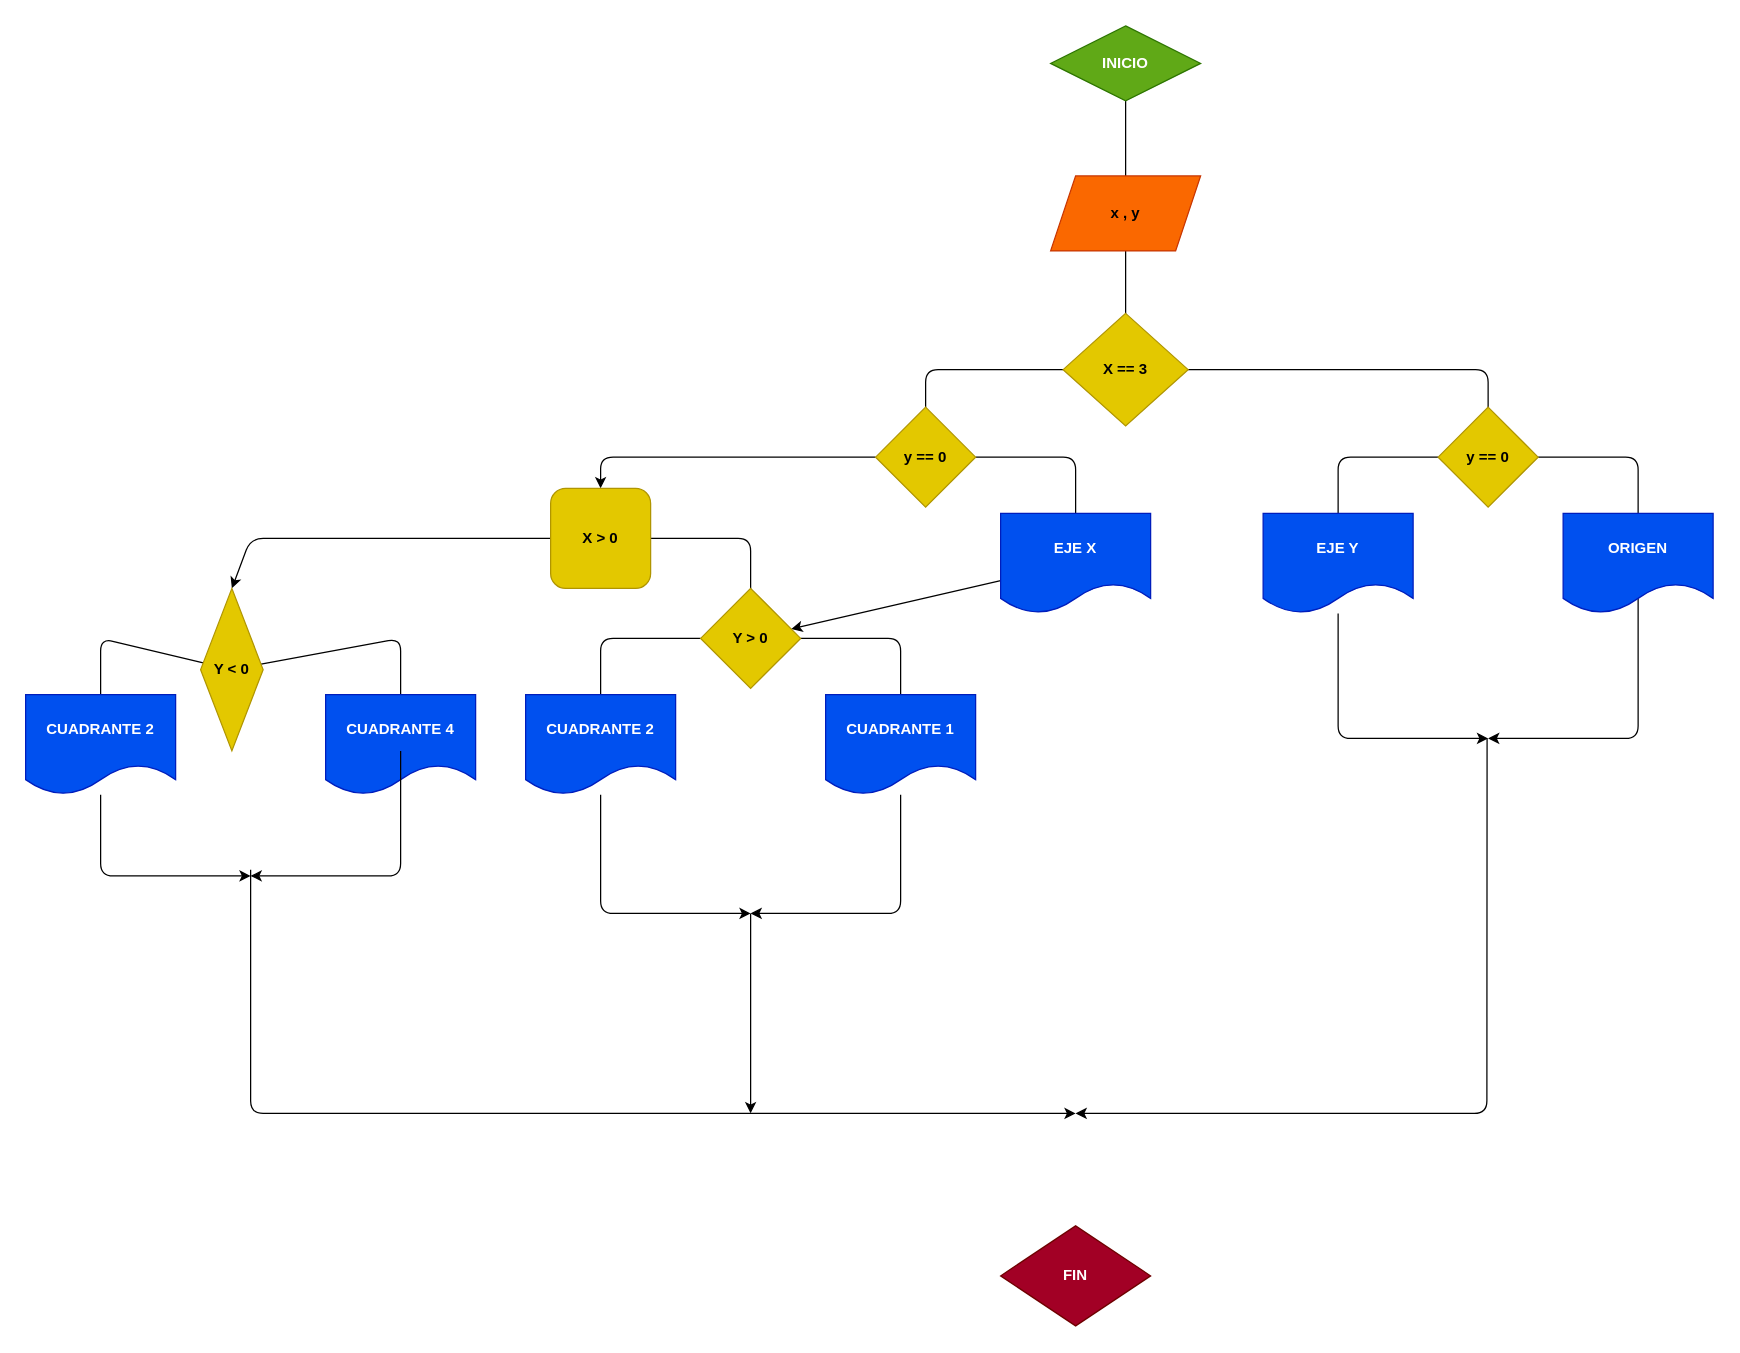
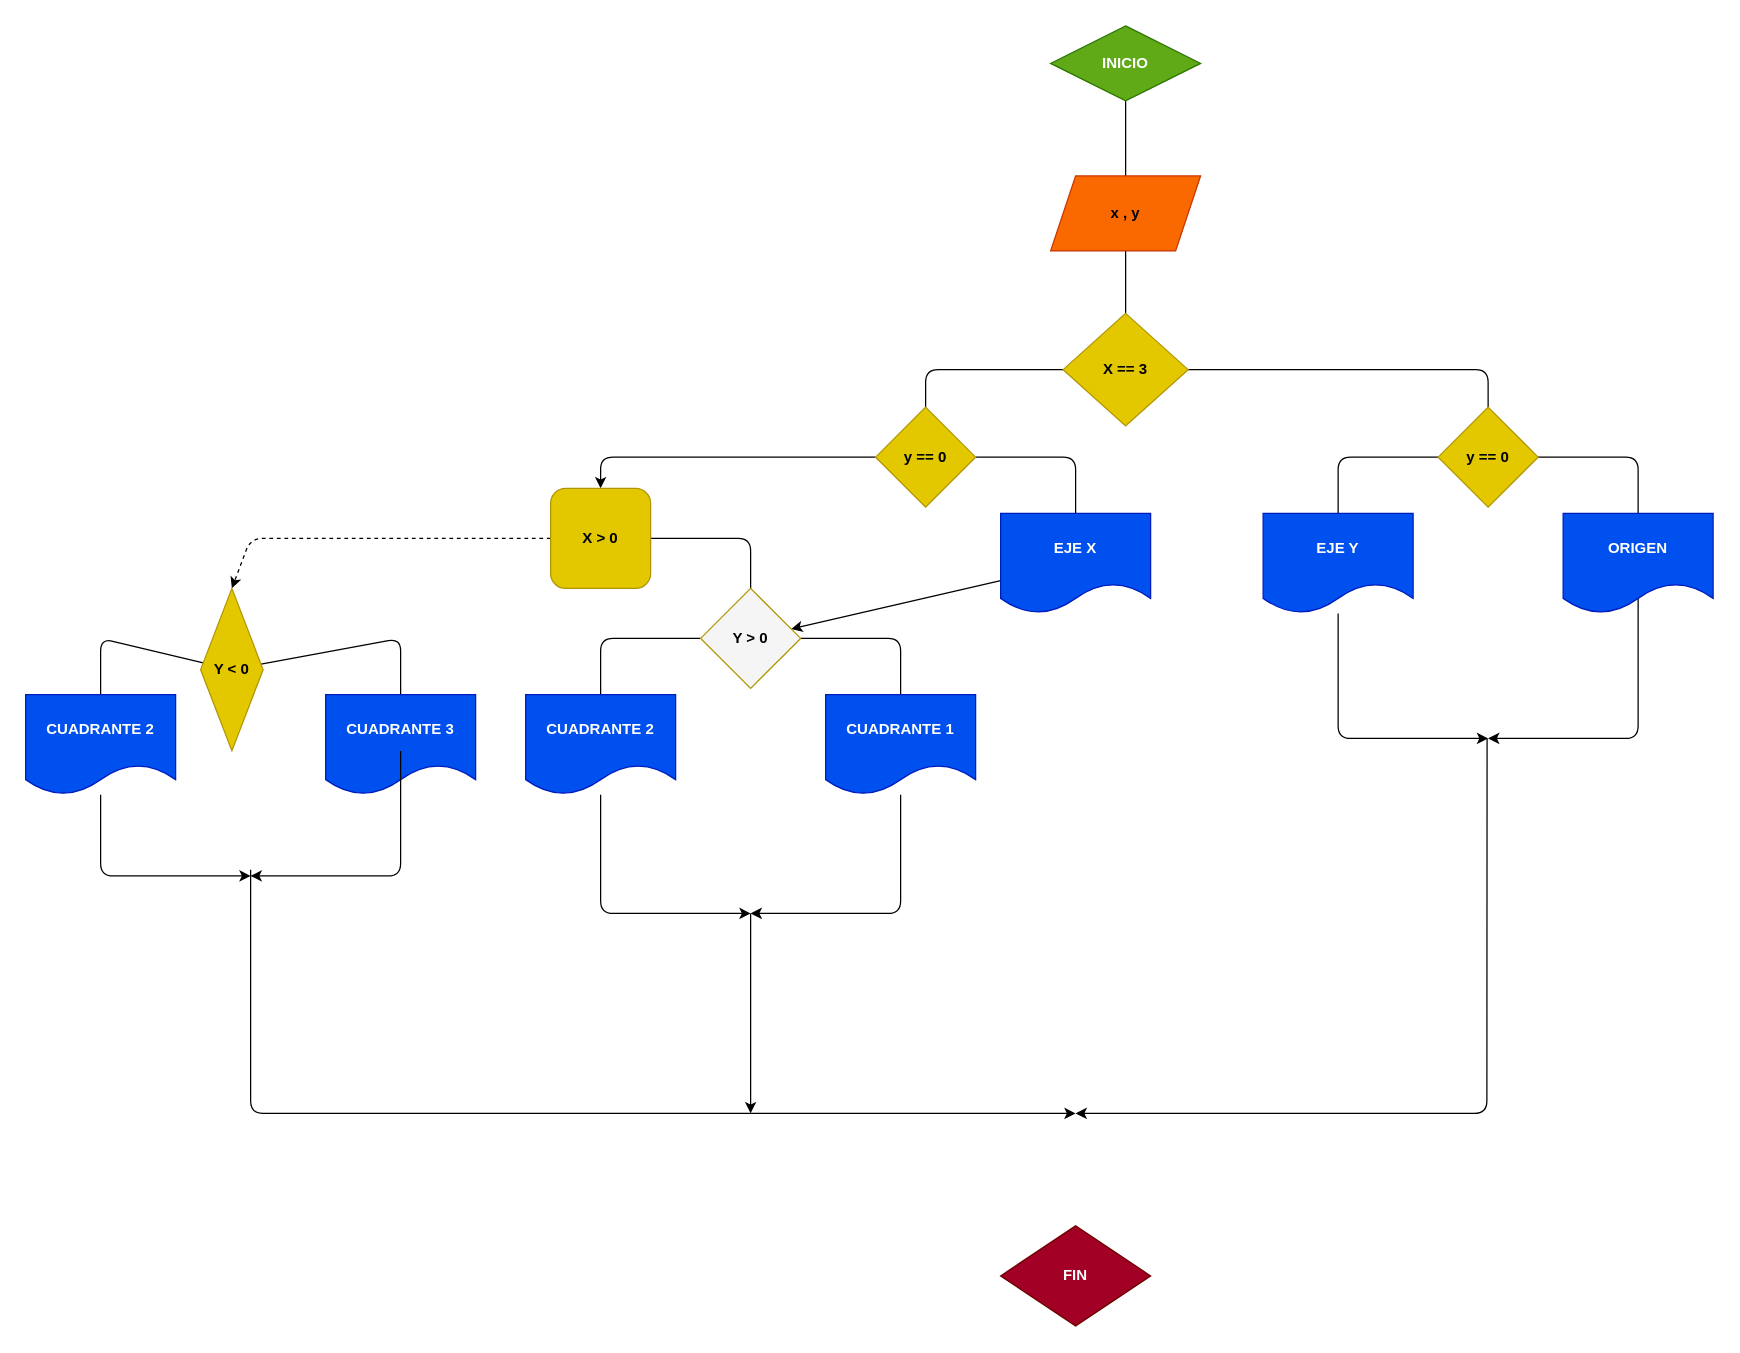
edge "X > 0" -> "Y < 0": style solid -> dashed
node "Y > 0": fillcolor #e3c800 -> #f5f5f5
node "CUADRANTE 4": label "CUADRANTE 4" -> "CUADRANTE 3"
